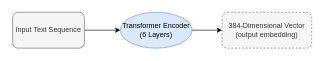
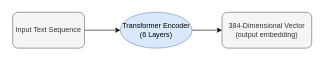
node "384-Dimensional Vector (output embedding)": style dashed -> solid
